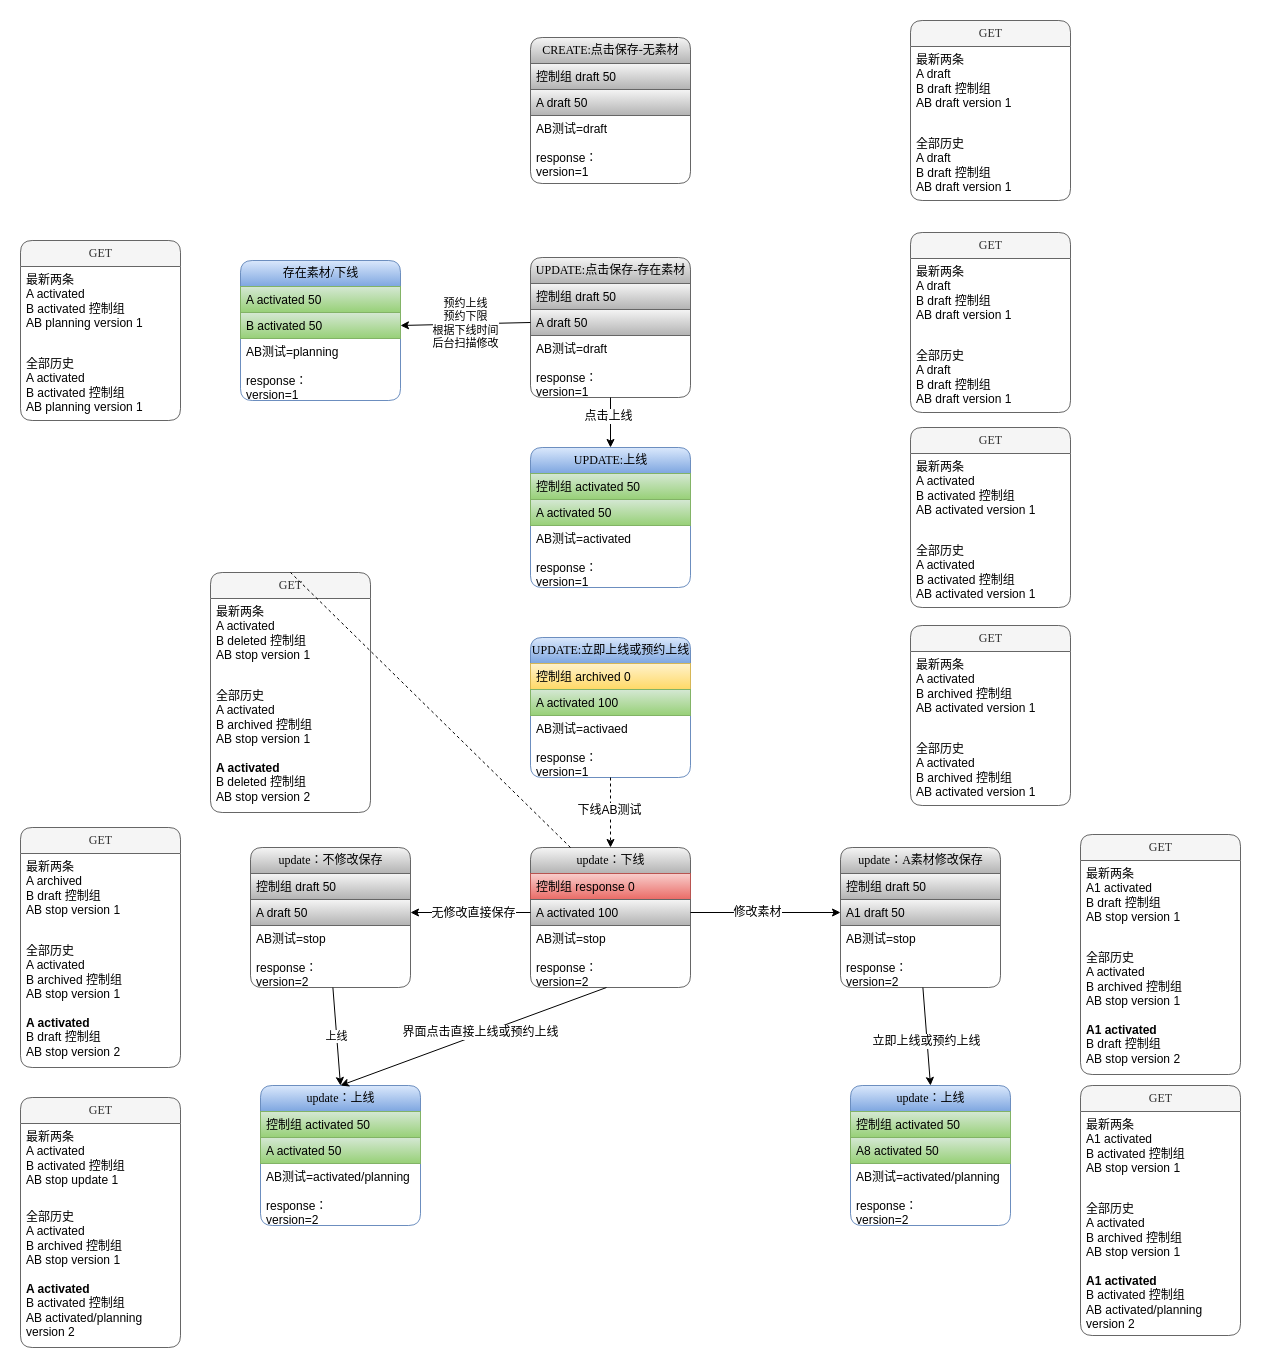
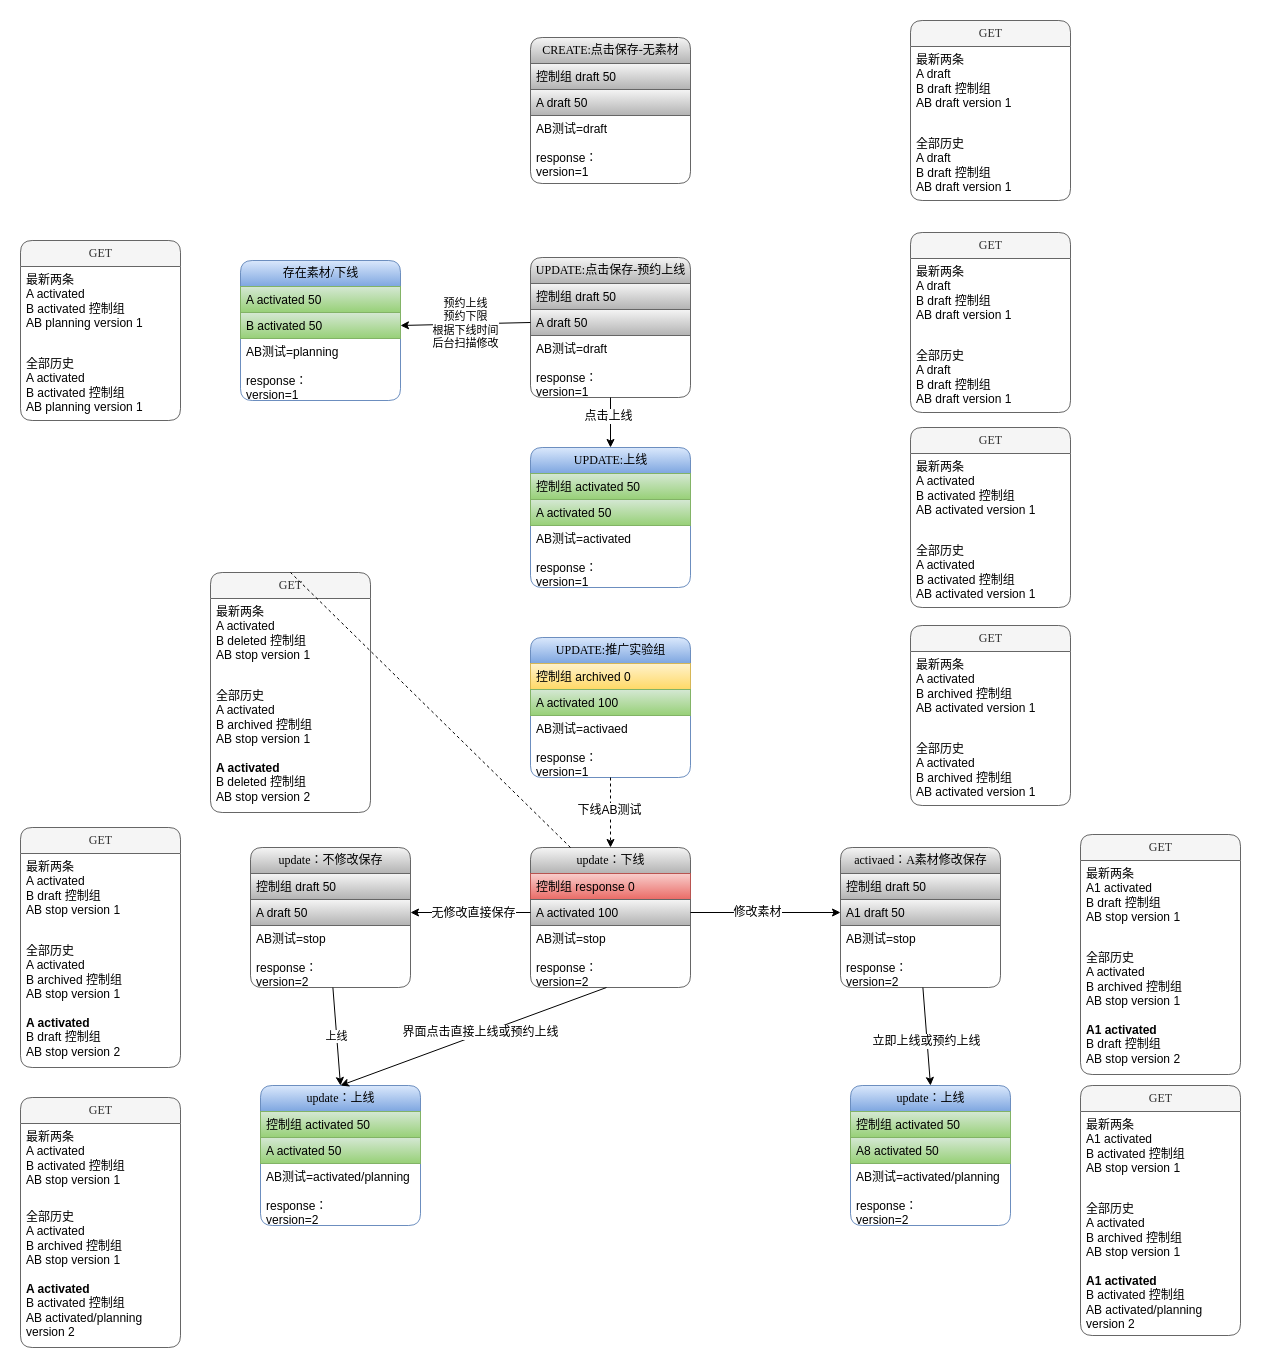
node "UPDATE:点击保存-存在素材": label "UPDATE:点击保存-存在素材" -> "UPDATE:点击保存-预约上线"
node "UPDATE:立即上线或预约上线": label "UPDATE:立即上线或预约上线" -> "UPDATE:推广实验组"
node "update：A素材修改保存": label "update：A素材修改保存" -> "activaed：A素材修改保存"
node "最新两条 A archived B draft 控制组 AB stop version 1": label "最新两条 A archived B draft 控制组 AB stop version 1" -> "最新两条 A activated B draft 控制组 AB stop version 1"
node "最新两条 A activated B activated 控制组 AB stop update 1": label "最新两条 A activated B activated 控制组 AB stop update 1" -> "最新两条 A activated B activated 控制组 AB stop version 1"
